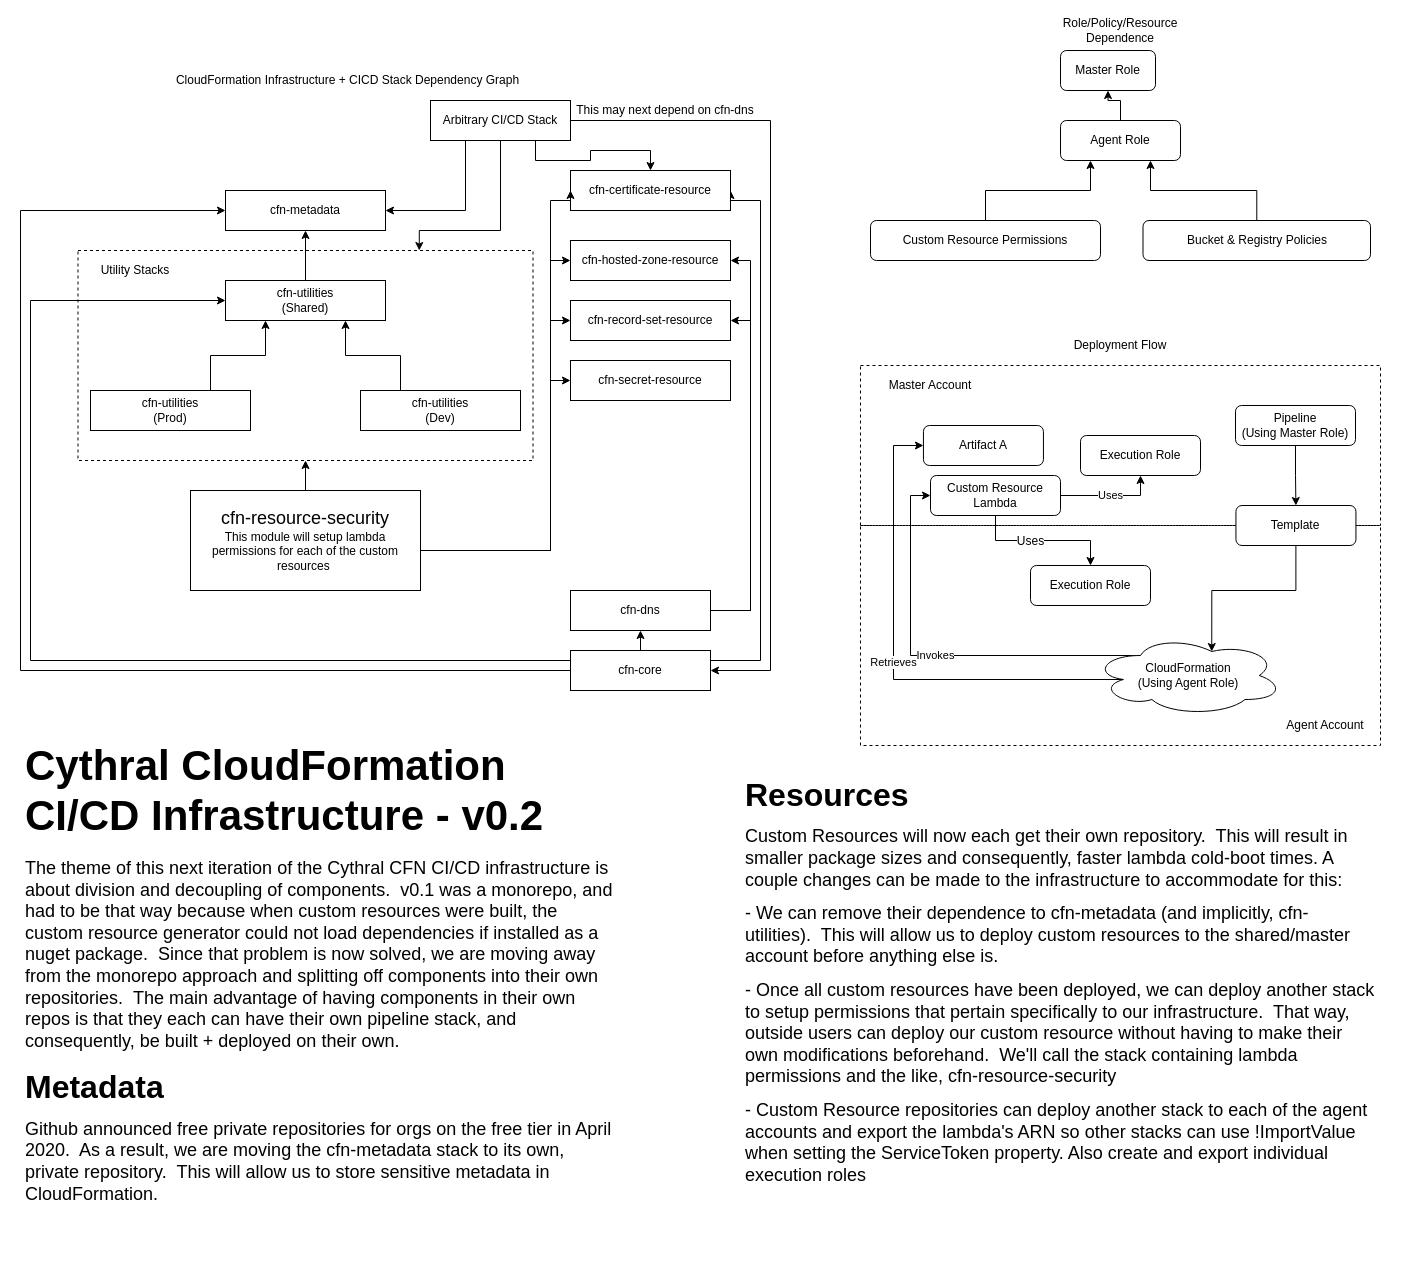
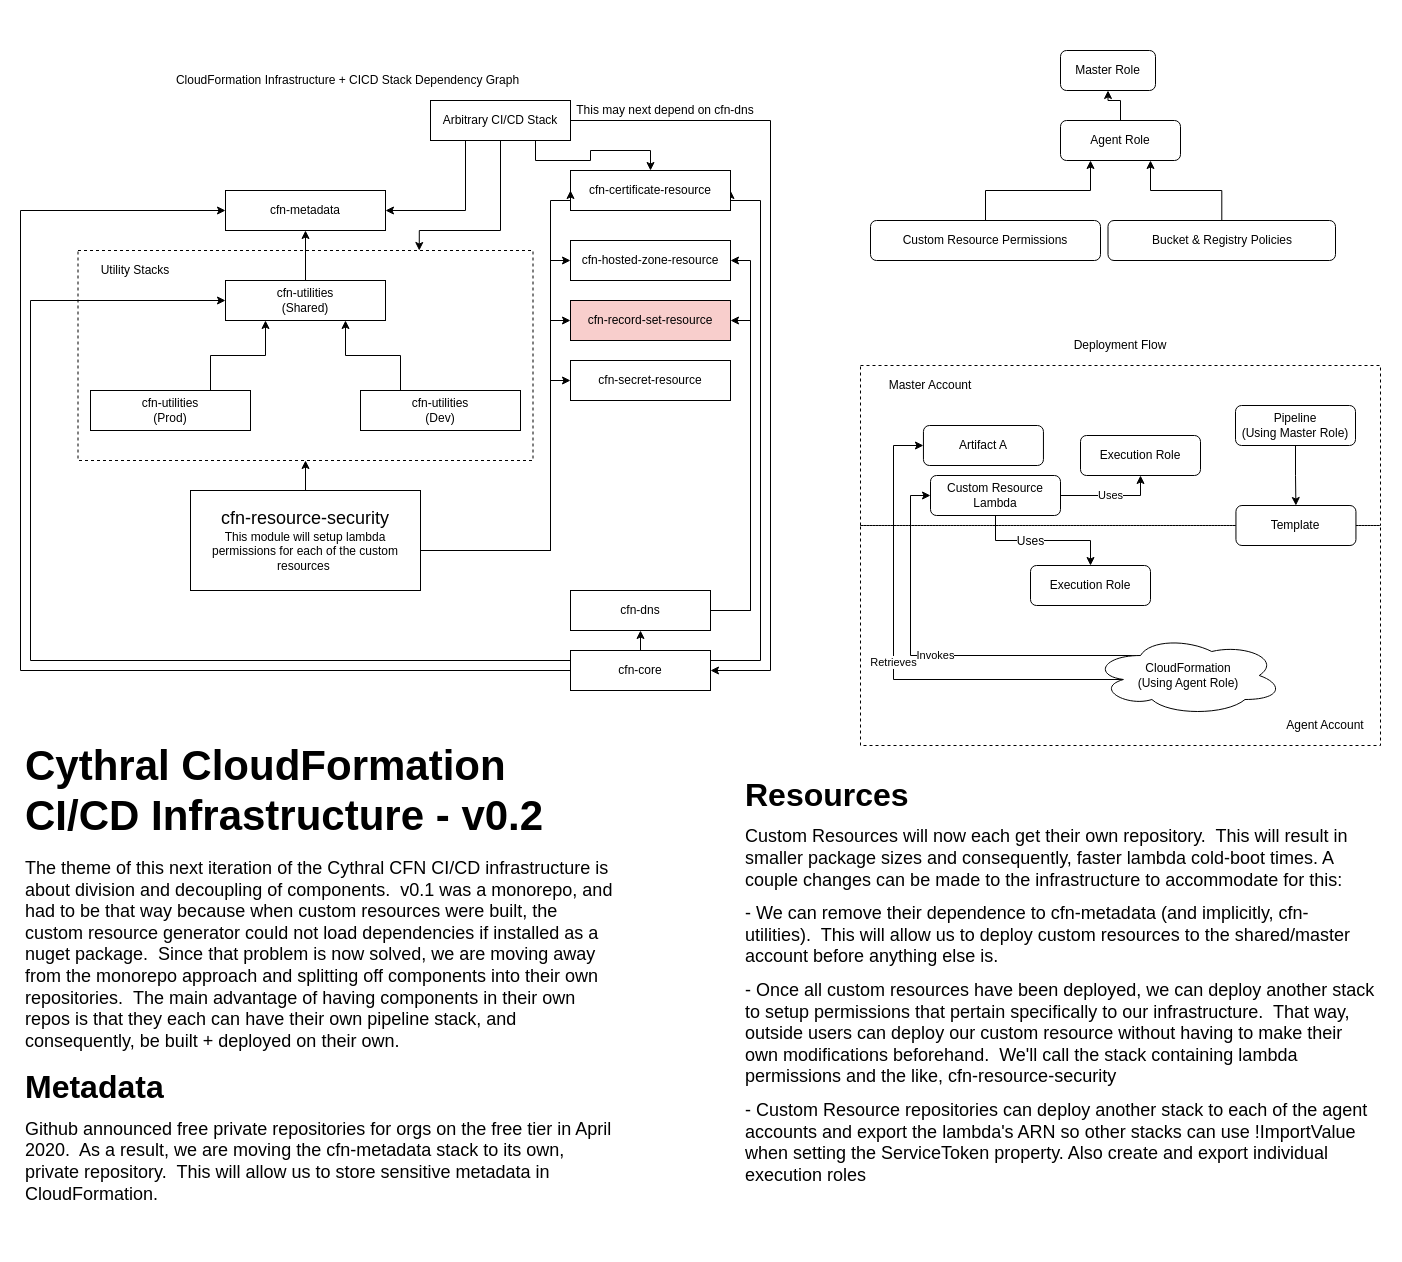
node "Role/Policy/Resource Dependence": removed
node "Bucket & Registry Policies": moved (1257, 241) -> (1222, 241)
node "cfn-record-set-resource": fillcolor #ffffff -> #f8cecc
edge "Template" -> "CloudFormation (Using Agent Role)": removed
